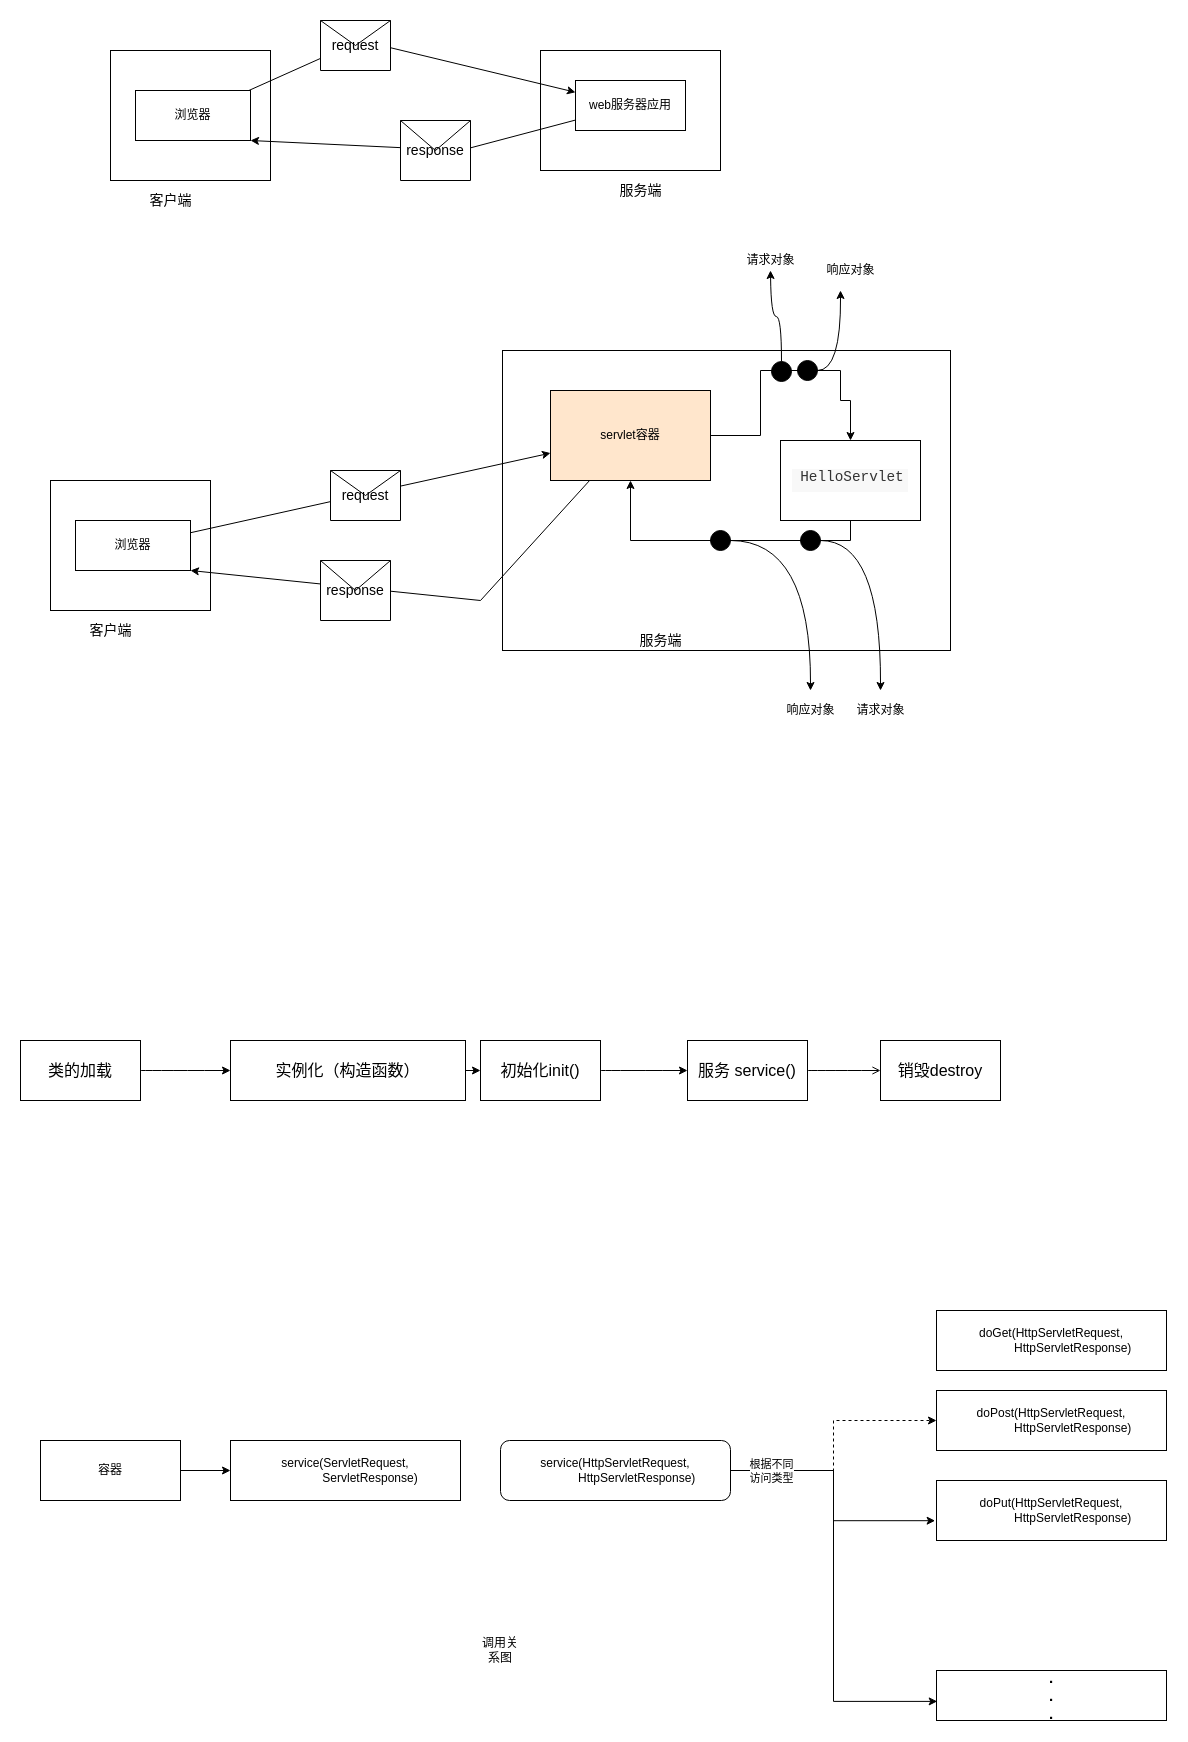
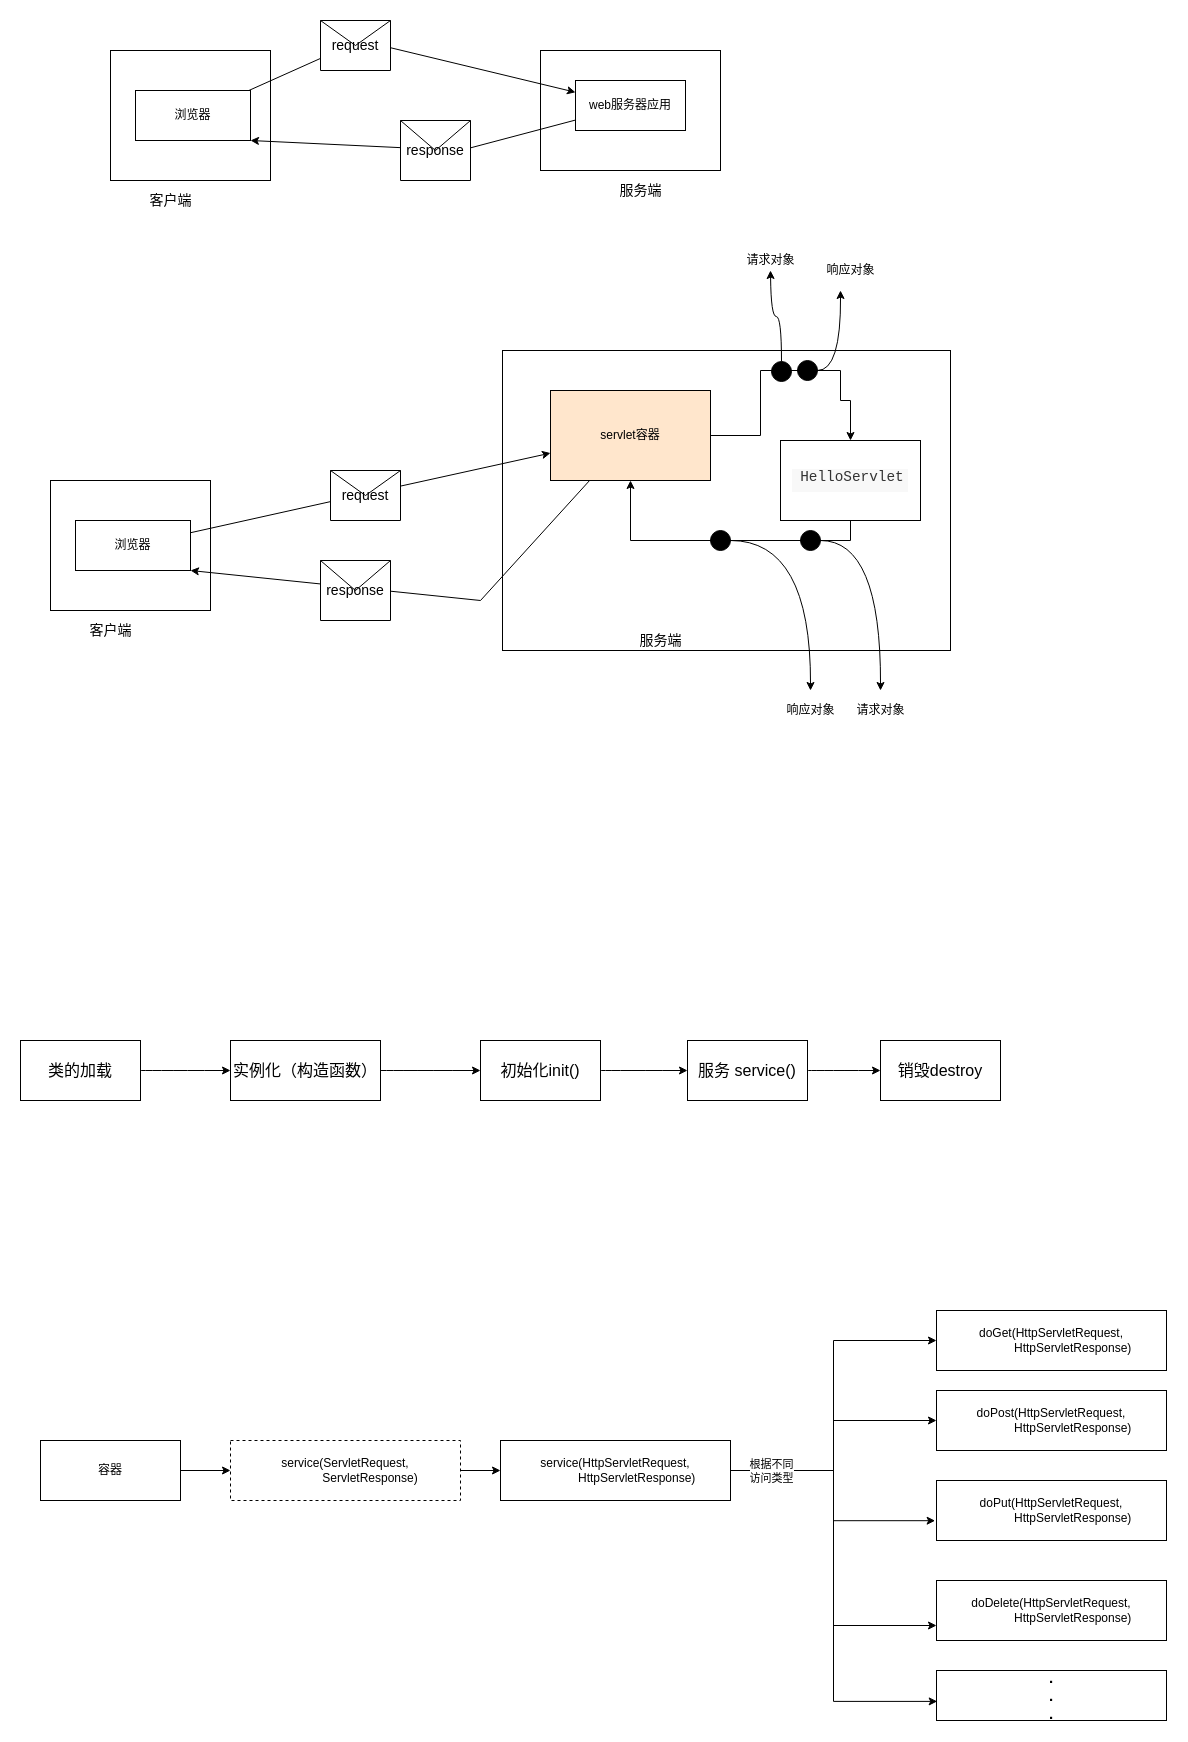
node "实例化（构造函数）": size 235x60 -> 150x60
edge "服务 service()" -> "销毁destroy": arrowhead open -> classic
edge "service(HttpServletRequest, HttpServletResponse)" -> "doGet(HttpServletRequest, HttpServletResponse)": added
edge "service(HttpServletRequest, HttpServletResponse)" -> "doPost(HttpServletRequest, HttpServletResponse)": style dashed -> solid
node "service(ServletRequest, ServletResponse)": style solid -> dashed
edge "service(ServletRequest, ServletResponse)" -> "service(HttpServletRequest, HttpServletResponse)": added
node "service(HttpServletRequest, HttpServletResponse)": shape rounded rectangle -> rectangle
node "doDelete(HttpServletRequest, HttpServletResponse)": added
edge "service(HttpServletRequest, HttpServletResponse)" -> "doDelete(HttpServletRequest, HttpServletResponse)": added
node "调用关系图": removed
